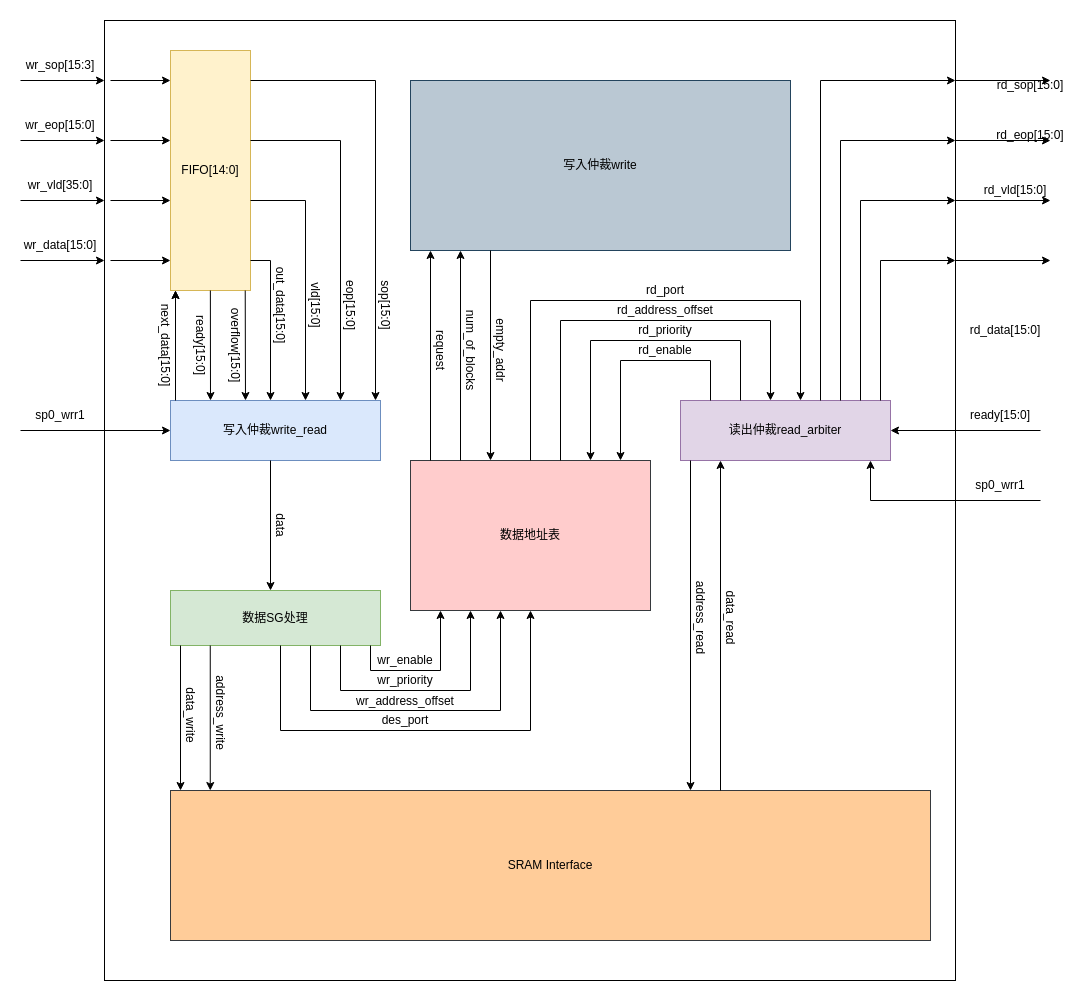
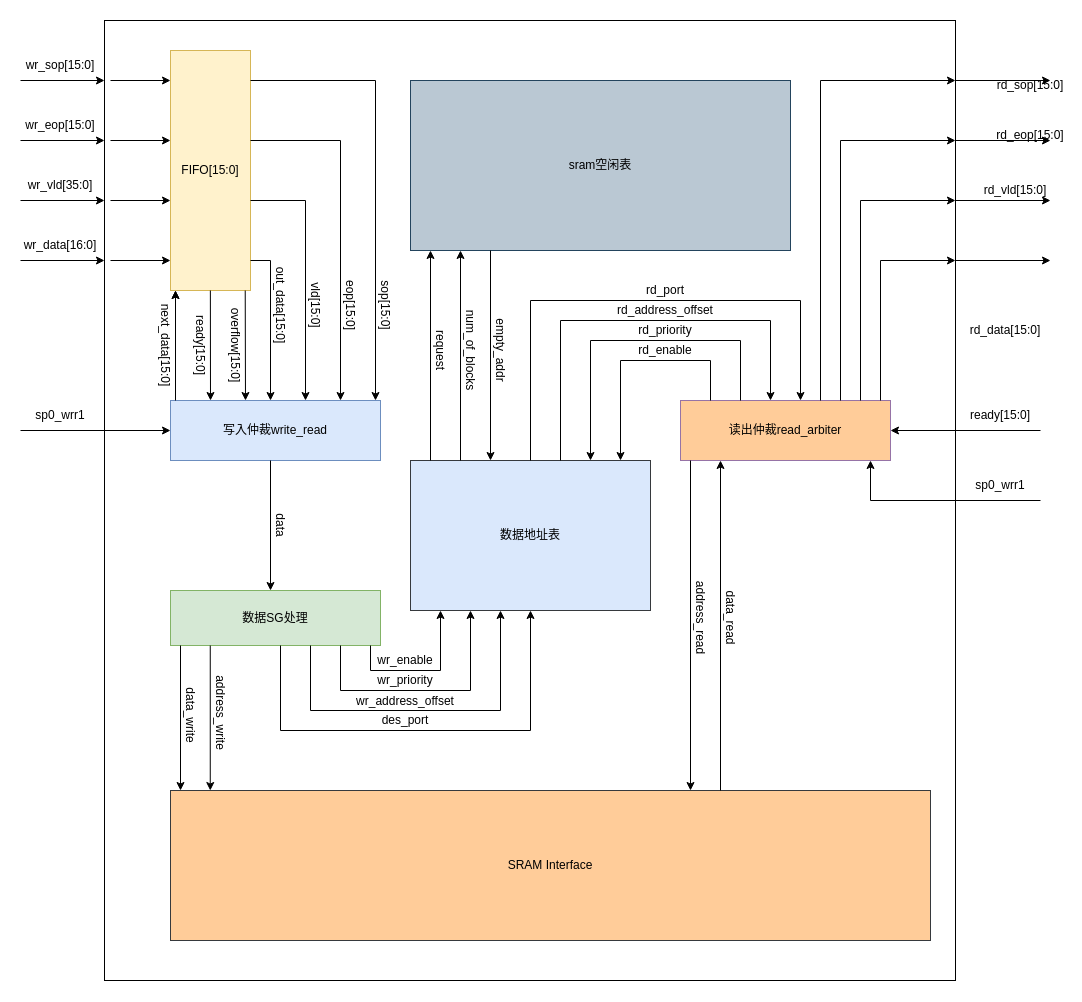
node "wr_sop[15:3]": label "wr_sop[15:3]" -> "wr_sop[15:0]"
node "写入仲裁write": label "写入仲裁write" -> "sram空闲表"
node "FIFO[14:0]": label "FIFO[14:0]" -> "FIFO[15:0]"
node "wr_data[15:0]": label "wr_data[15:0]" -> "wr_data[16:0]"
node "读出仲裁read_arbiter": fillcolor #e1d5e7 -> #ffcc99
node "数据地址表": fillcolor #ffcccc -> #dae8fc
